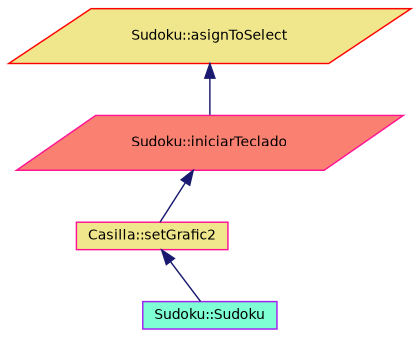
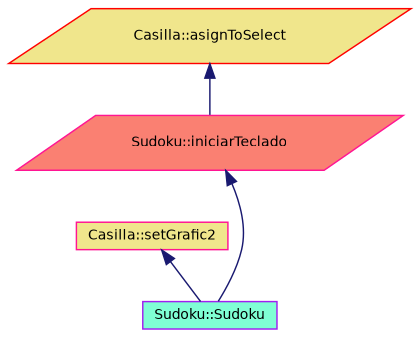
node "Sudoku::asignToSelect": label "Sudoku::asignToSelect" -> "Casilla::asignToSelect"
edge "Casilla::setGrafic2" -> "Sudoku::iniciarTeclado": now "Sudoku::Sudoku" -> "Sudoku::iniciarTeclado"
